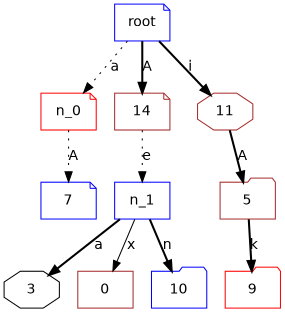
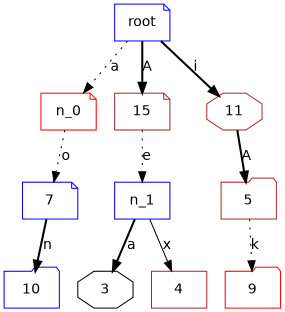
node "14": label "14" -> "15"
edge "n_0" -> "7": label "A" -> "o"
edge "n_1" -> "10": now "7" -> "10"
edge "5" -> "9": style bold -> dotted
node "0": label "0" -> "4"
